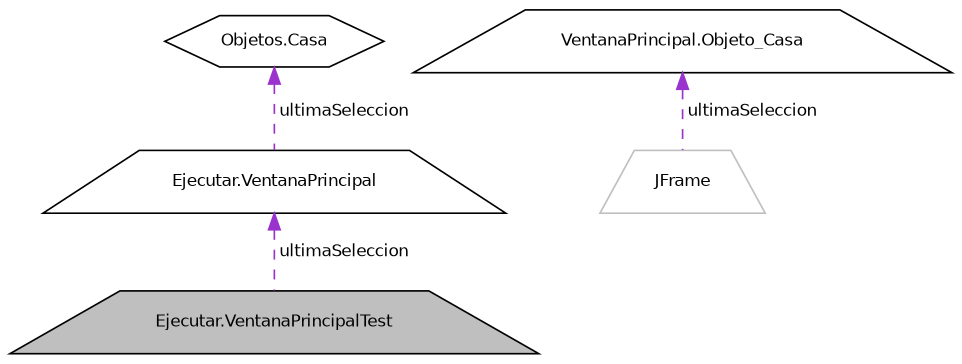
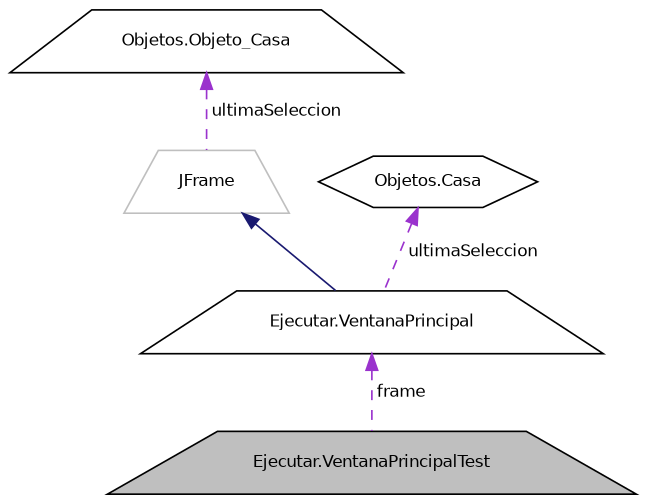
node "VentanaPrincipal.Objeto_Casa": label "VentanaPrincipal.Objeto_Casa" -> "Objetos.Objeto_Casa"
edge "Ejecutar.VentanaPrincipalTest" -> "Ejecutar.VentanaPrincipal": label " ultimaSeleccion" -> " frame"
edge "Ejecutar.VentanaPrincipal" -> "JFrame": added
